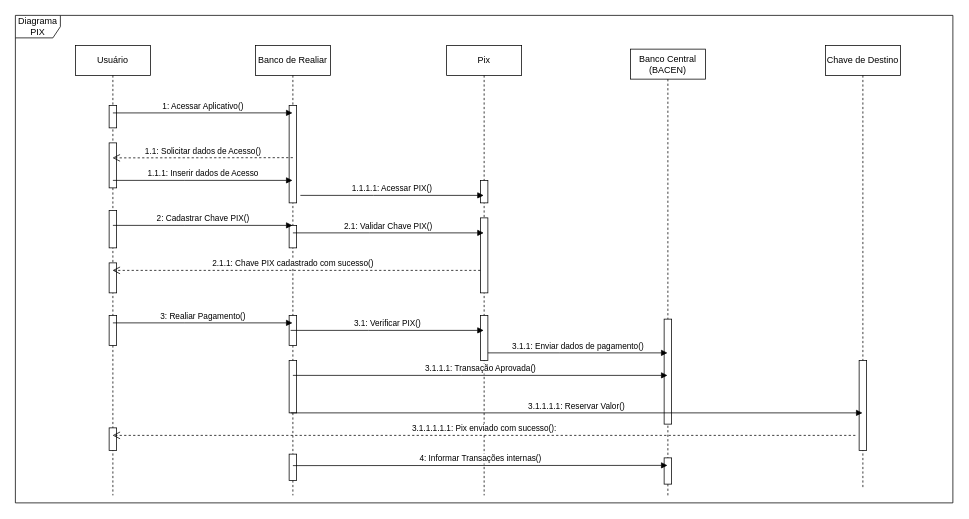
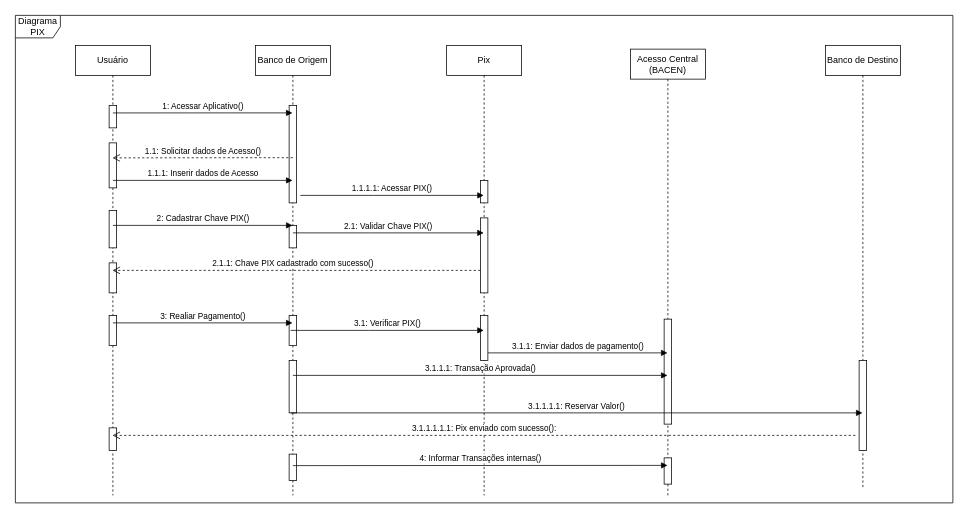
node "Banco de Realiar": label "Banco de Realiar" -> "Banco de Origem"
node "Chave de Destino": label "Chave de Destino" -> "Banco de Destino"
node "Banco Central (BACEN)": label "Banco Central (BACEN)" -> "Acesso Central (BACEN)"
